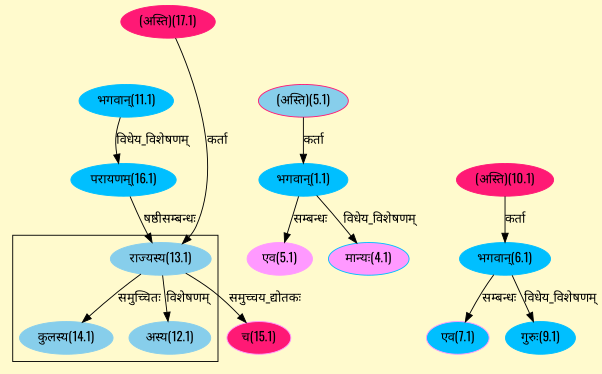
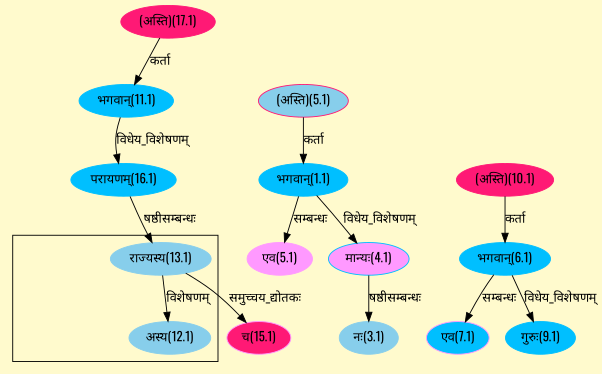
edge "(अस्ति)(17.1)" -> "राज्यस्य(13.1)": now "(अस्ति)(17.1)" -> "भगवान्(11.1)"
node "कुलस्य(14.1)": removed
node "नः(3.1)": added
